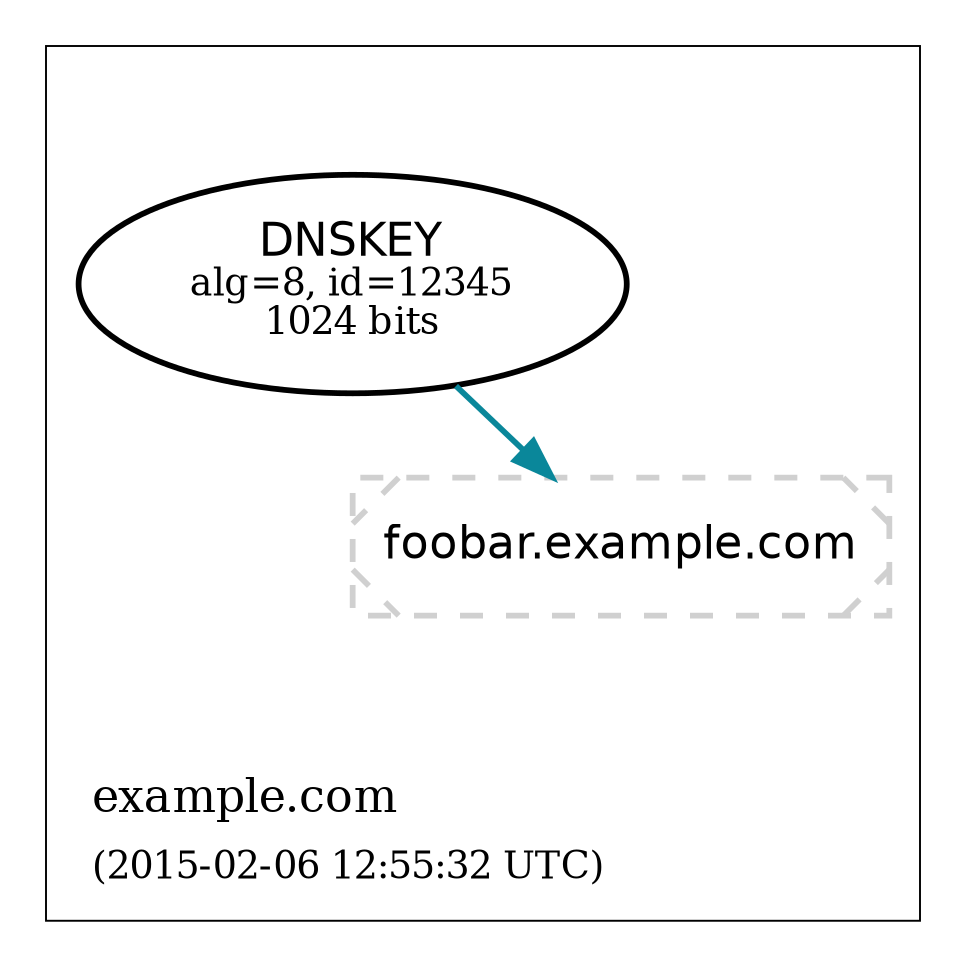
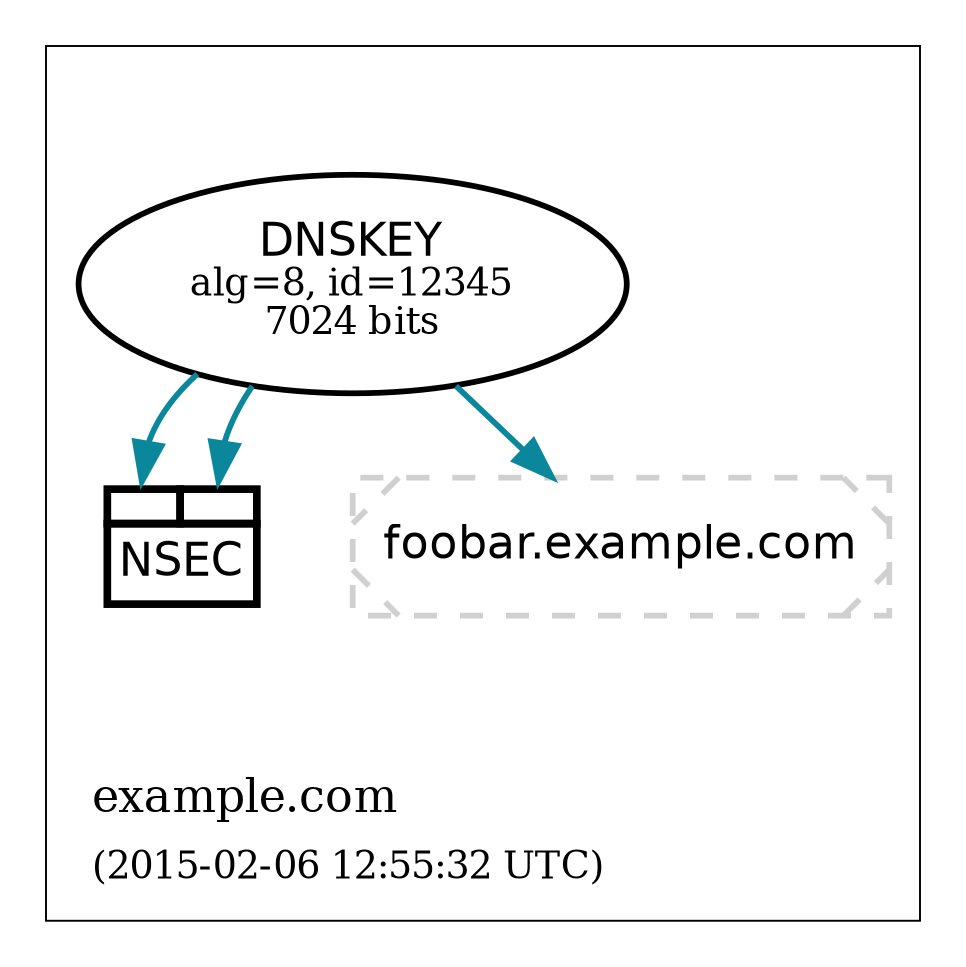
node "DNSKEY": text "1024 bits" -> "7024 bits"
node "NSEC": added
